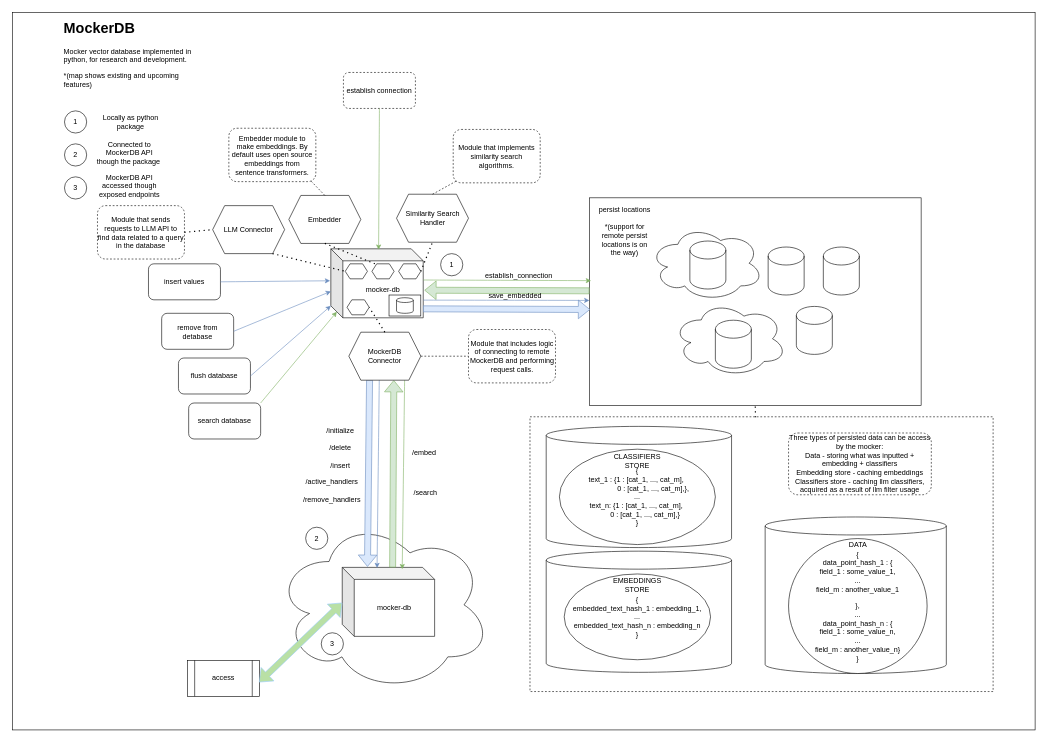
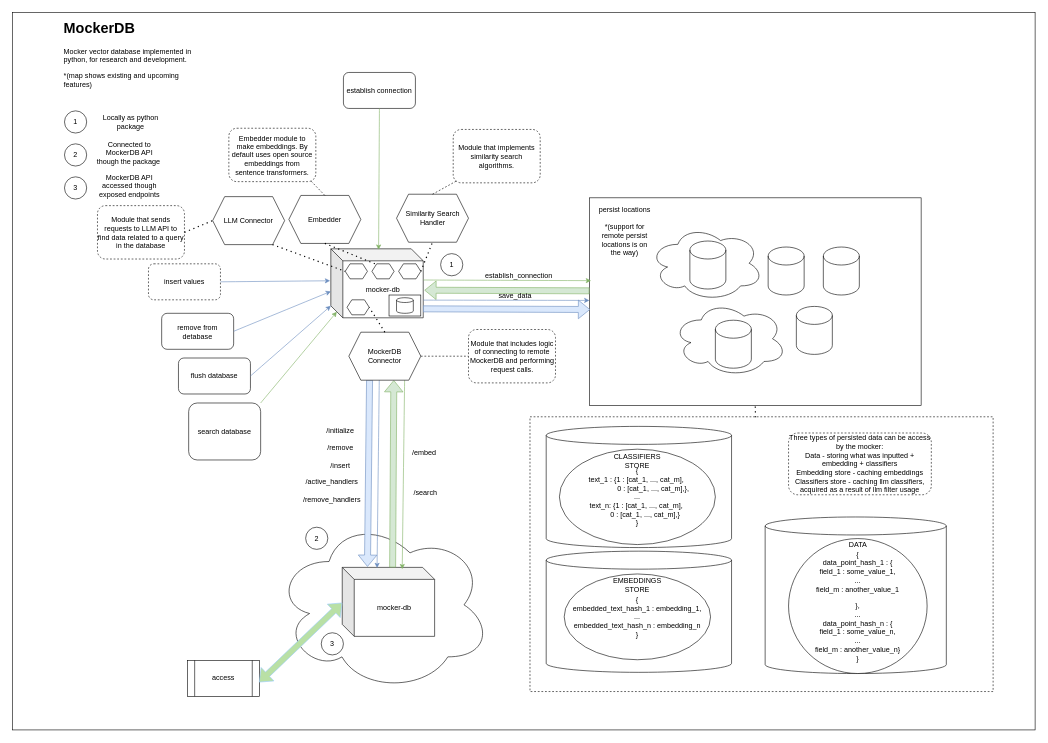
node "establish connection": style dashed -> solid
node "LLM Connector": moved (249, 230) -> (249, 221)
node "insert values": style solid -> dashed
node "save_embedded": label "save_embedded" -> "save_data"
node "search database": size 72x36 -> 72x57
node "/delete": label "/delete" -> "/remove"
